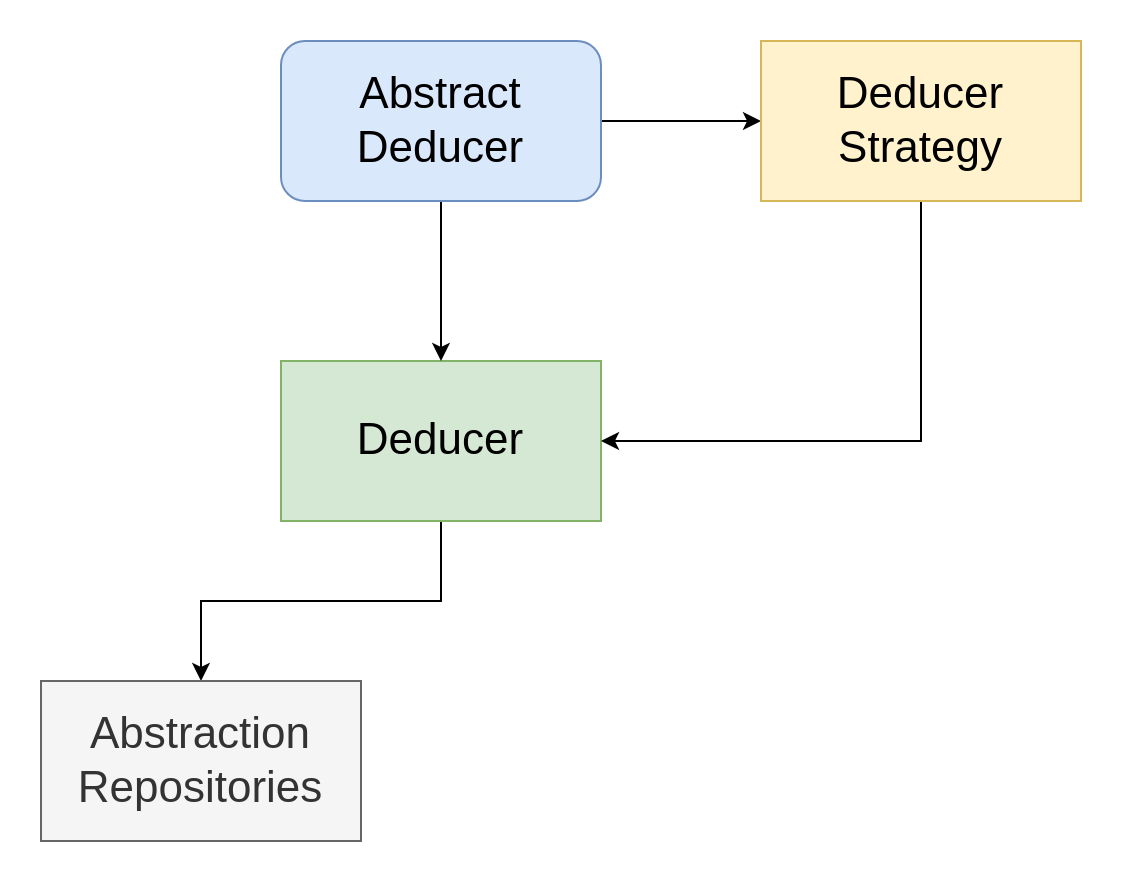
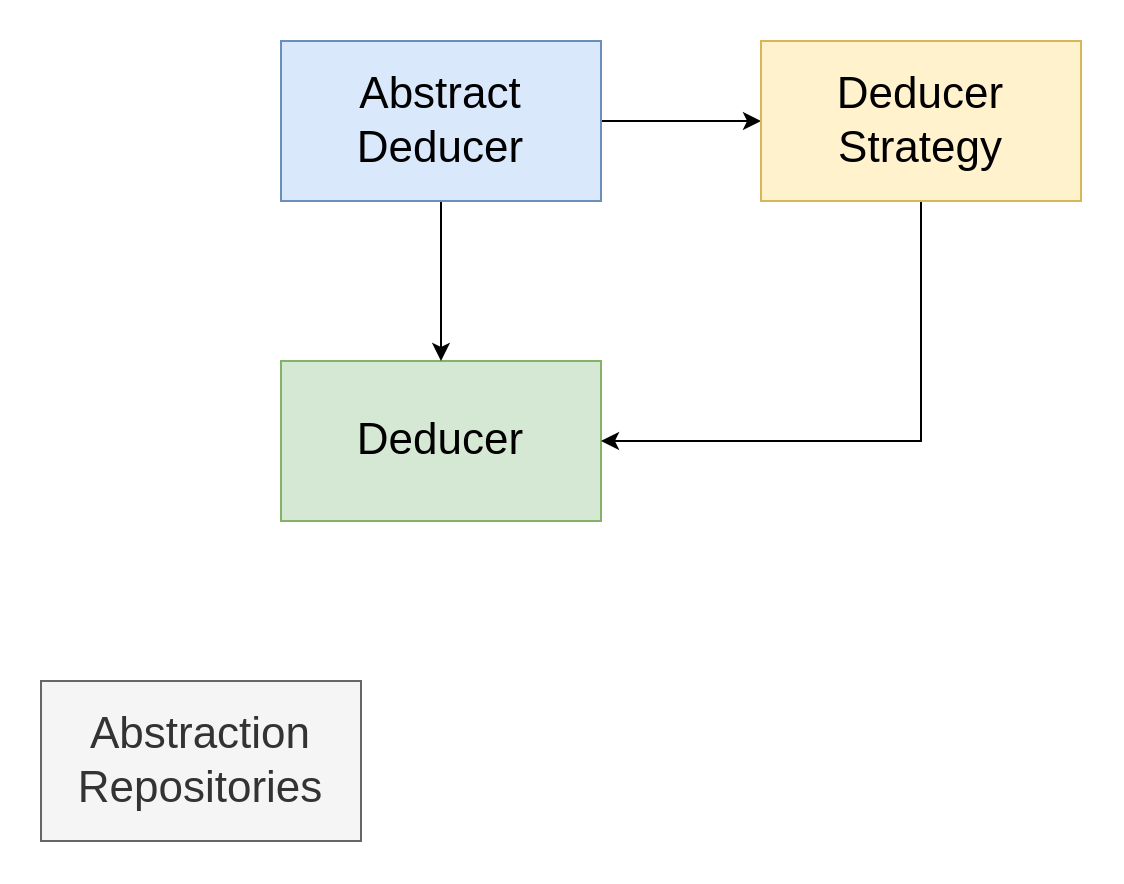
node "Abstract Deducer": shape rounded rectangle -> rectangle
edge "Deducer" -> "Abstraction Repositories": removed
